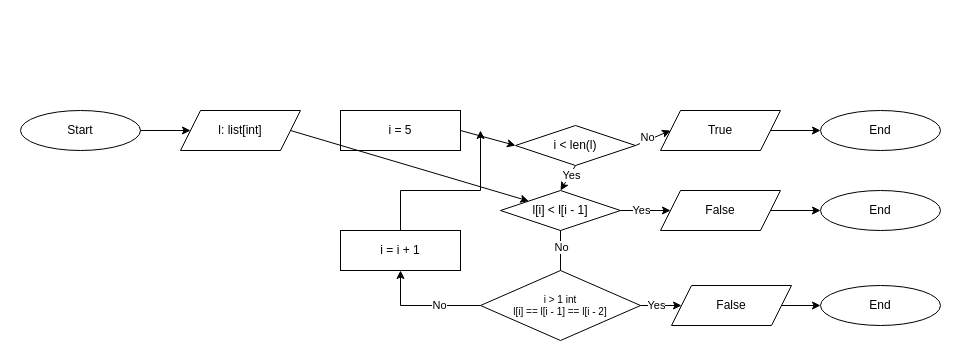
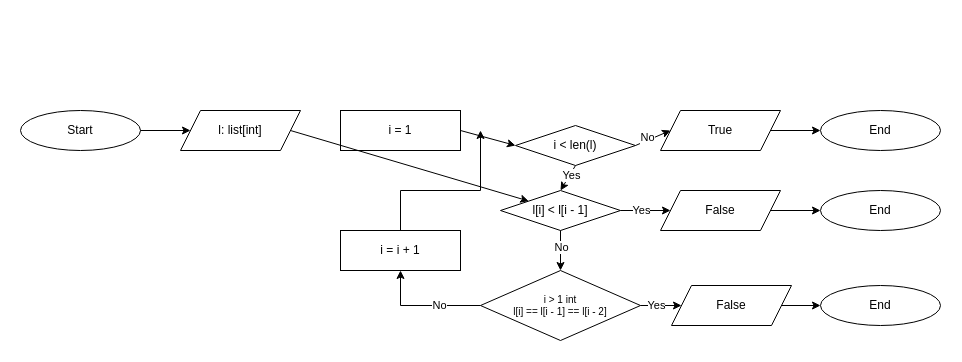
node "i = 5": label "i = 5" -> "i = 1"
edge "l[i] < l[i - 1]" -- "i > 1 int l[i] == l[i - 1] == l[i - 2]": arrowhead none -> classic
